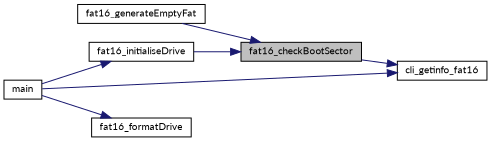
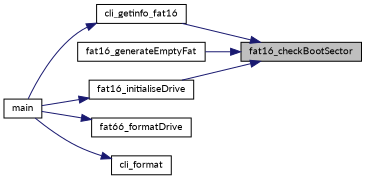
edge "fat16_checkBootSector" -> "cli_getinfo_fat16": reversed
node "fat16_formatDrive": label "fat16_formatDrive" -> "fat66_formatDrive"
node "cli_format": added
